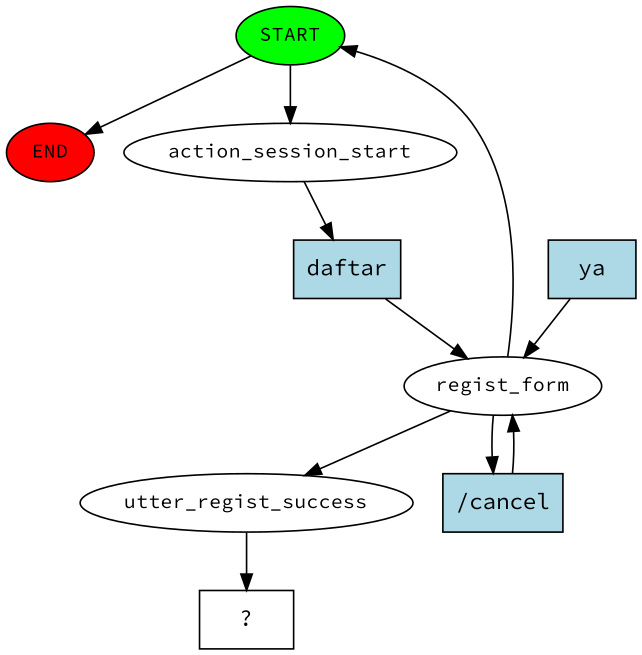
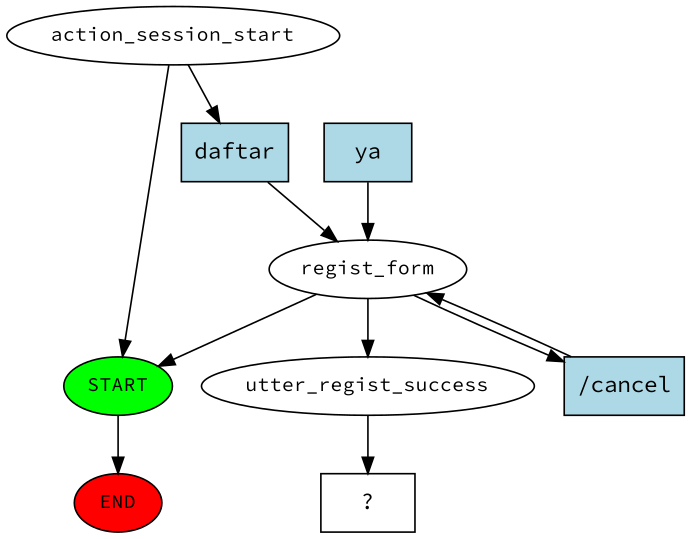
edge "START" -> "action_session_start": reversed
